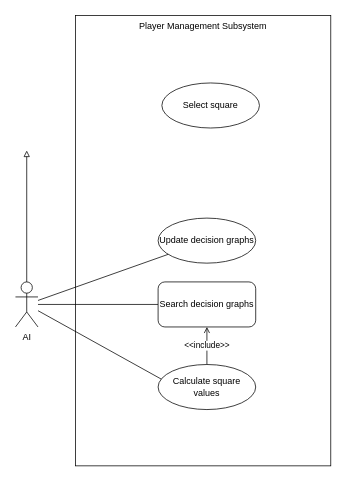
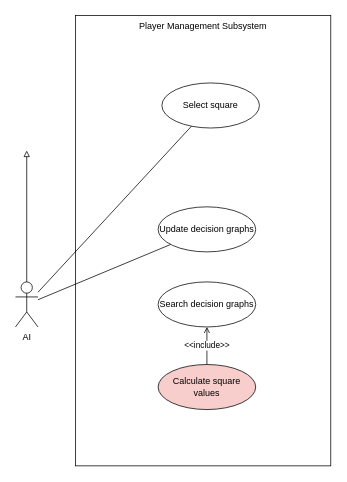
node "Update decision graphs": moved (207, 240) -> (207, 229)
edge "AI" -- "Search decision graphs": removed
node "Search decision graphs": shape rounded rectangle -> ellipse
edge "AI" -- "Calculate square values": now "AI" -- "Select square"
node "Calculate square values": fillcolor #ffffff -> #f8cecc
